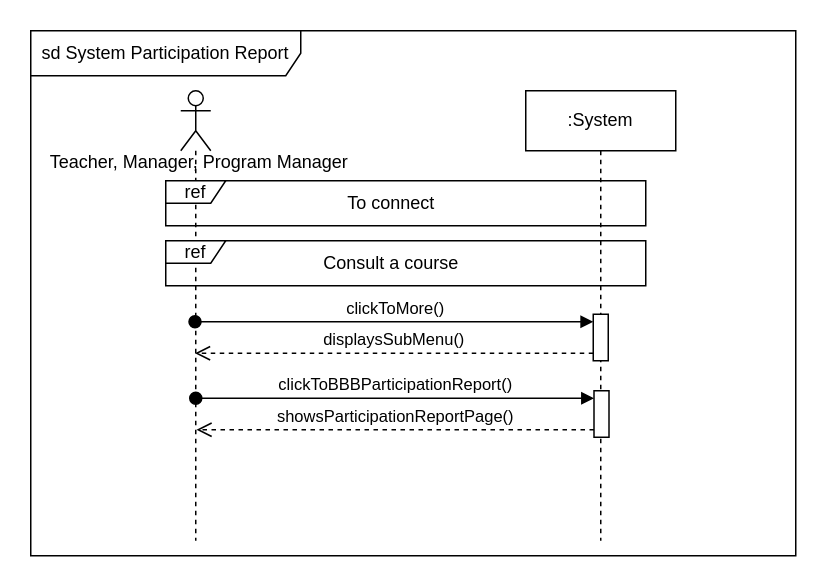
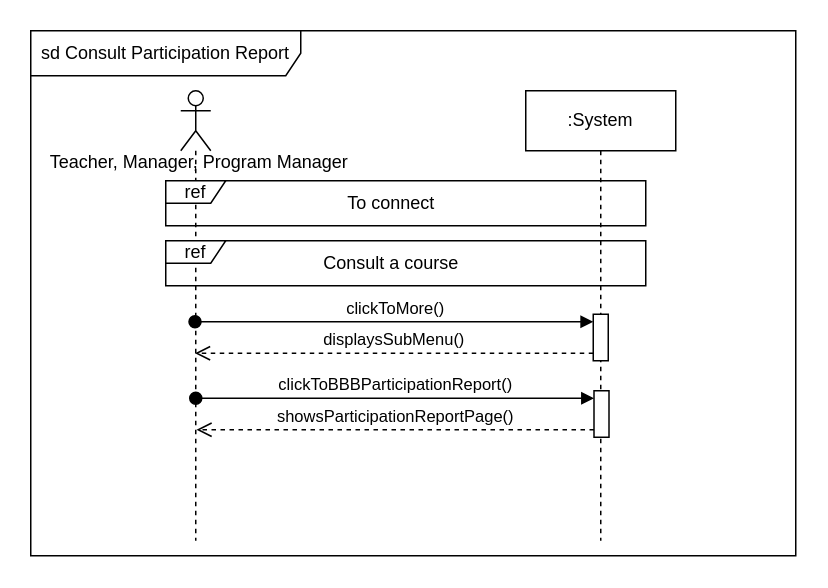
node "sd System Participation Report": label "sd System Participation Report" -> "sd Consult Participation Report"
